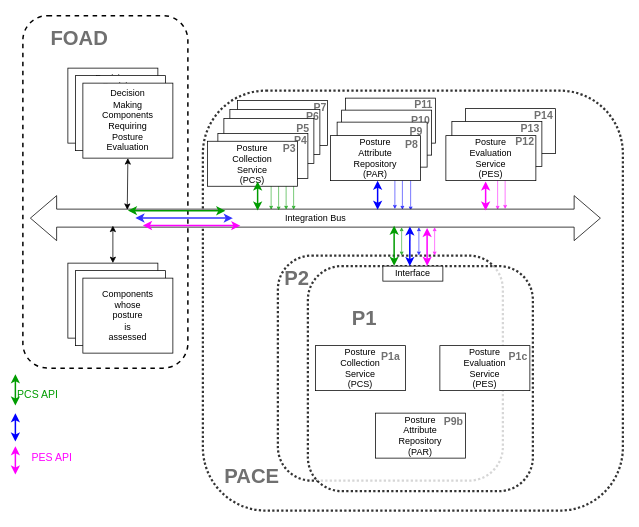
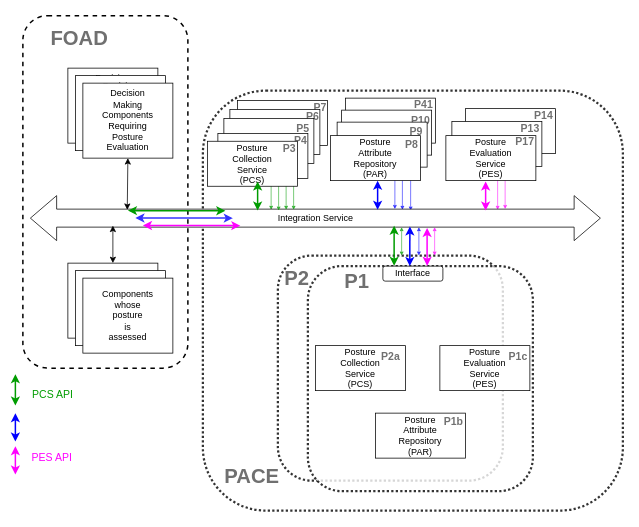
node "P11": label "P11" -> "P41"
node "P12": label "P12" -> "P17"
node "Integration Bus": label "Integration Bus" -> "Integration Service"
node "Interface": shape rectangle -> rounded rectangle
node "P1": moved (364, 318) -> (357, 281)
node "P1a": label "P1a" -> "P2a"
node "PCS API": moved (38, 394) -> (53, 394)
node "P9b": label "P9b" -> "P1b"
